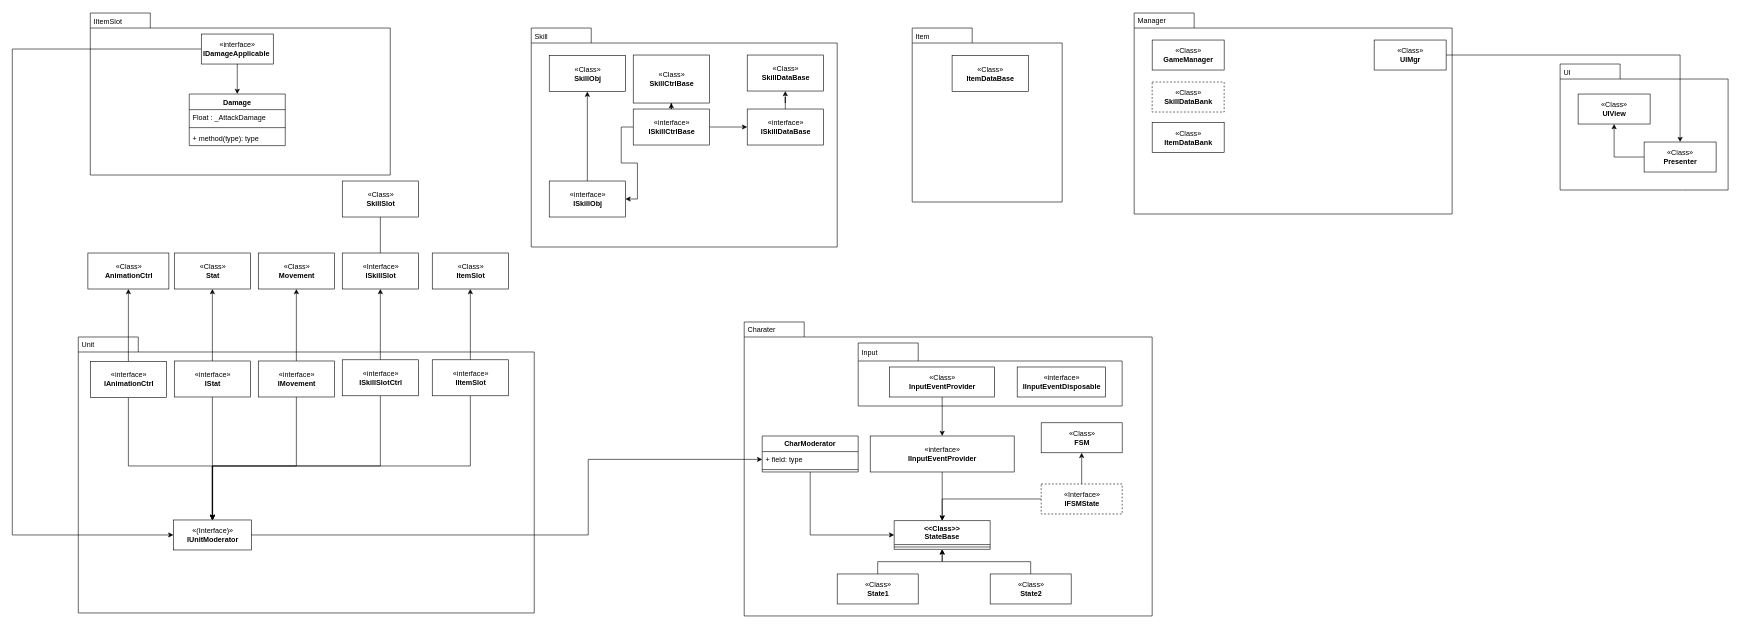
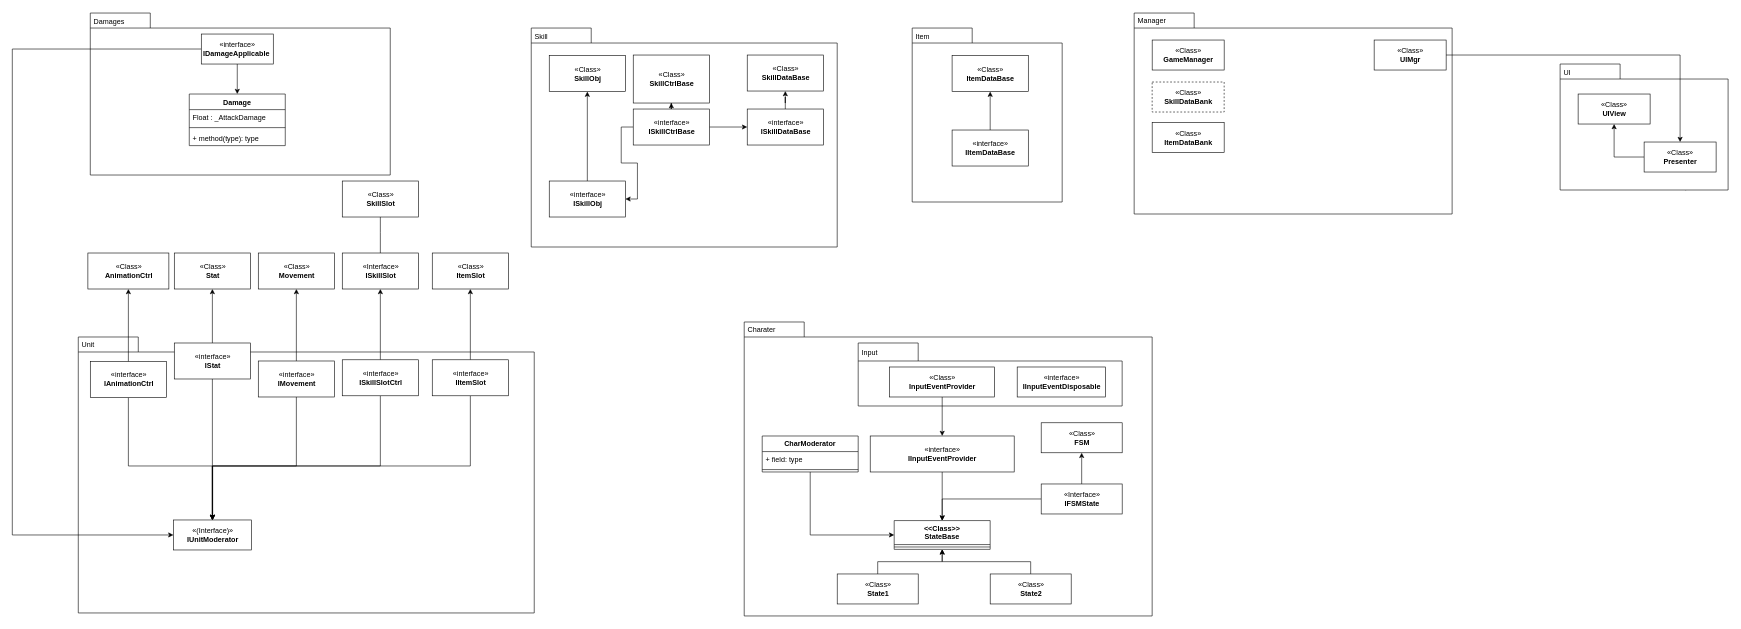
node "IItemSlot": label "IItemSlot" -> "Damages"
edge "«interface» IItemDataBase" -> "«Class» ItemDataBase": added
node "«interface» IItemDataBase": added
node "«interface» IStat": moved (212, 379) -> (212, 361)
edge "«(Interface)» IUnitModerator" -> "+ field: type": removed
node "«Interface» IFSMState": style dashed -> solid
